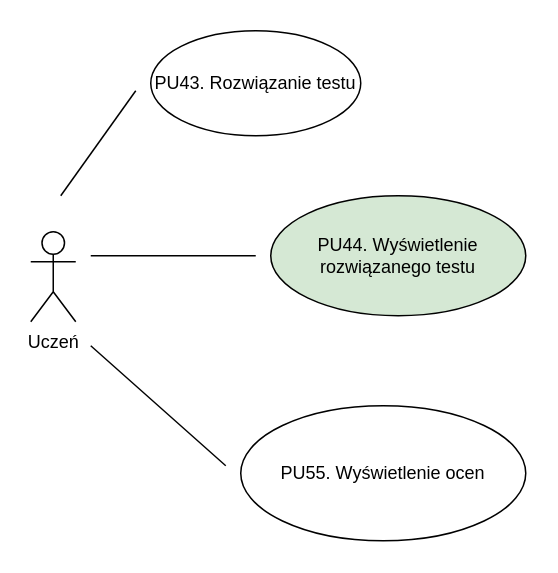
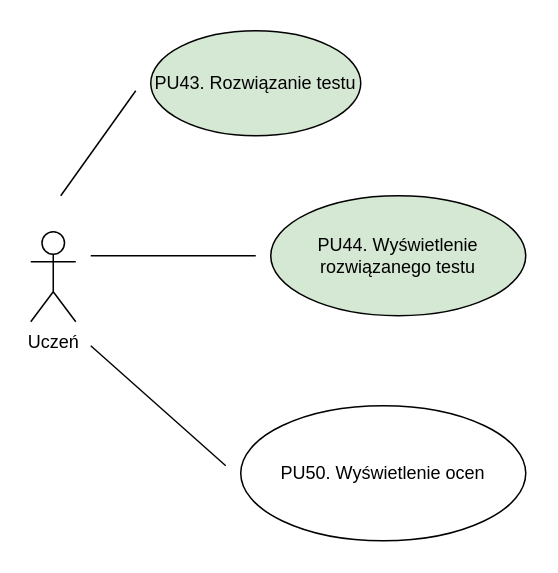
node "PU43. Rozwiązanie testu": fillcolor #ffffff -> #d5e8d4
node "PU55. Wyświetlenie ocen": label "PU55. Wyświetlenie ocen" -> "PU50. Wyświetlenie ocen"
